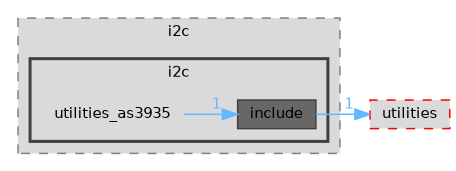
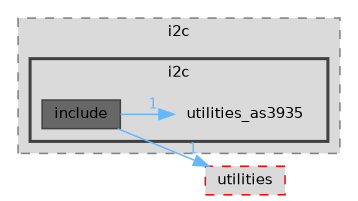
edge "utilities_as3935" -> "include": reversed
